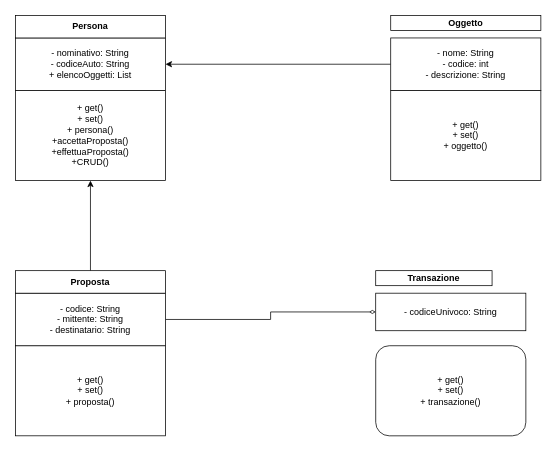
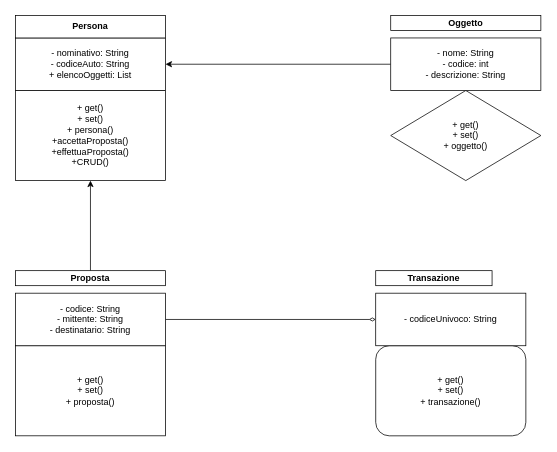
node "+ get() + set() + oggetto()": shape rectangle -> diamond
node "Proposta": size 150x23 -> 150x15
node "- codiceUnivoco: String": size 150x38 -> 150x53
